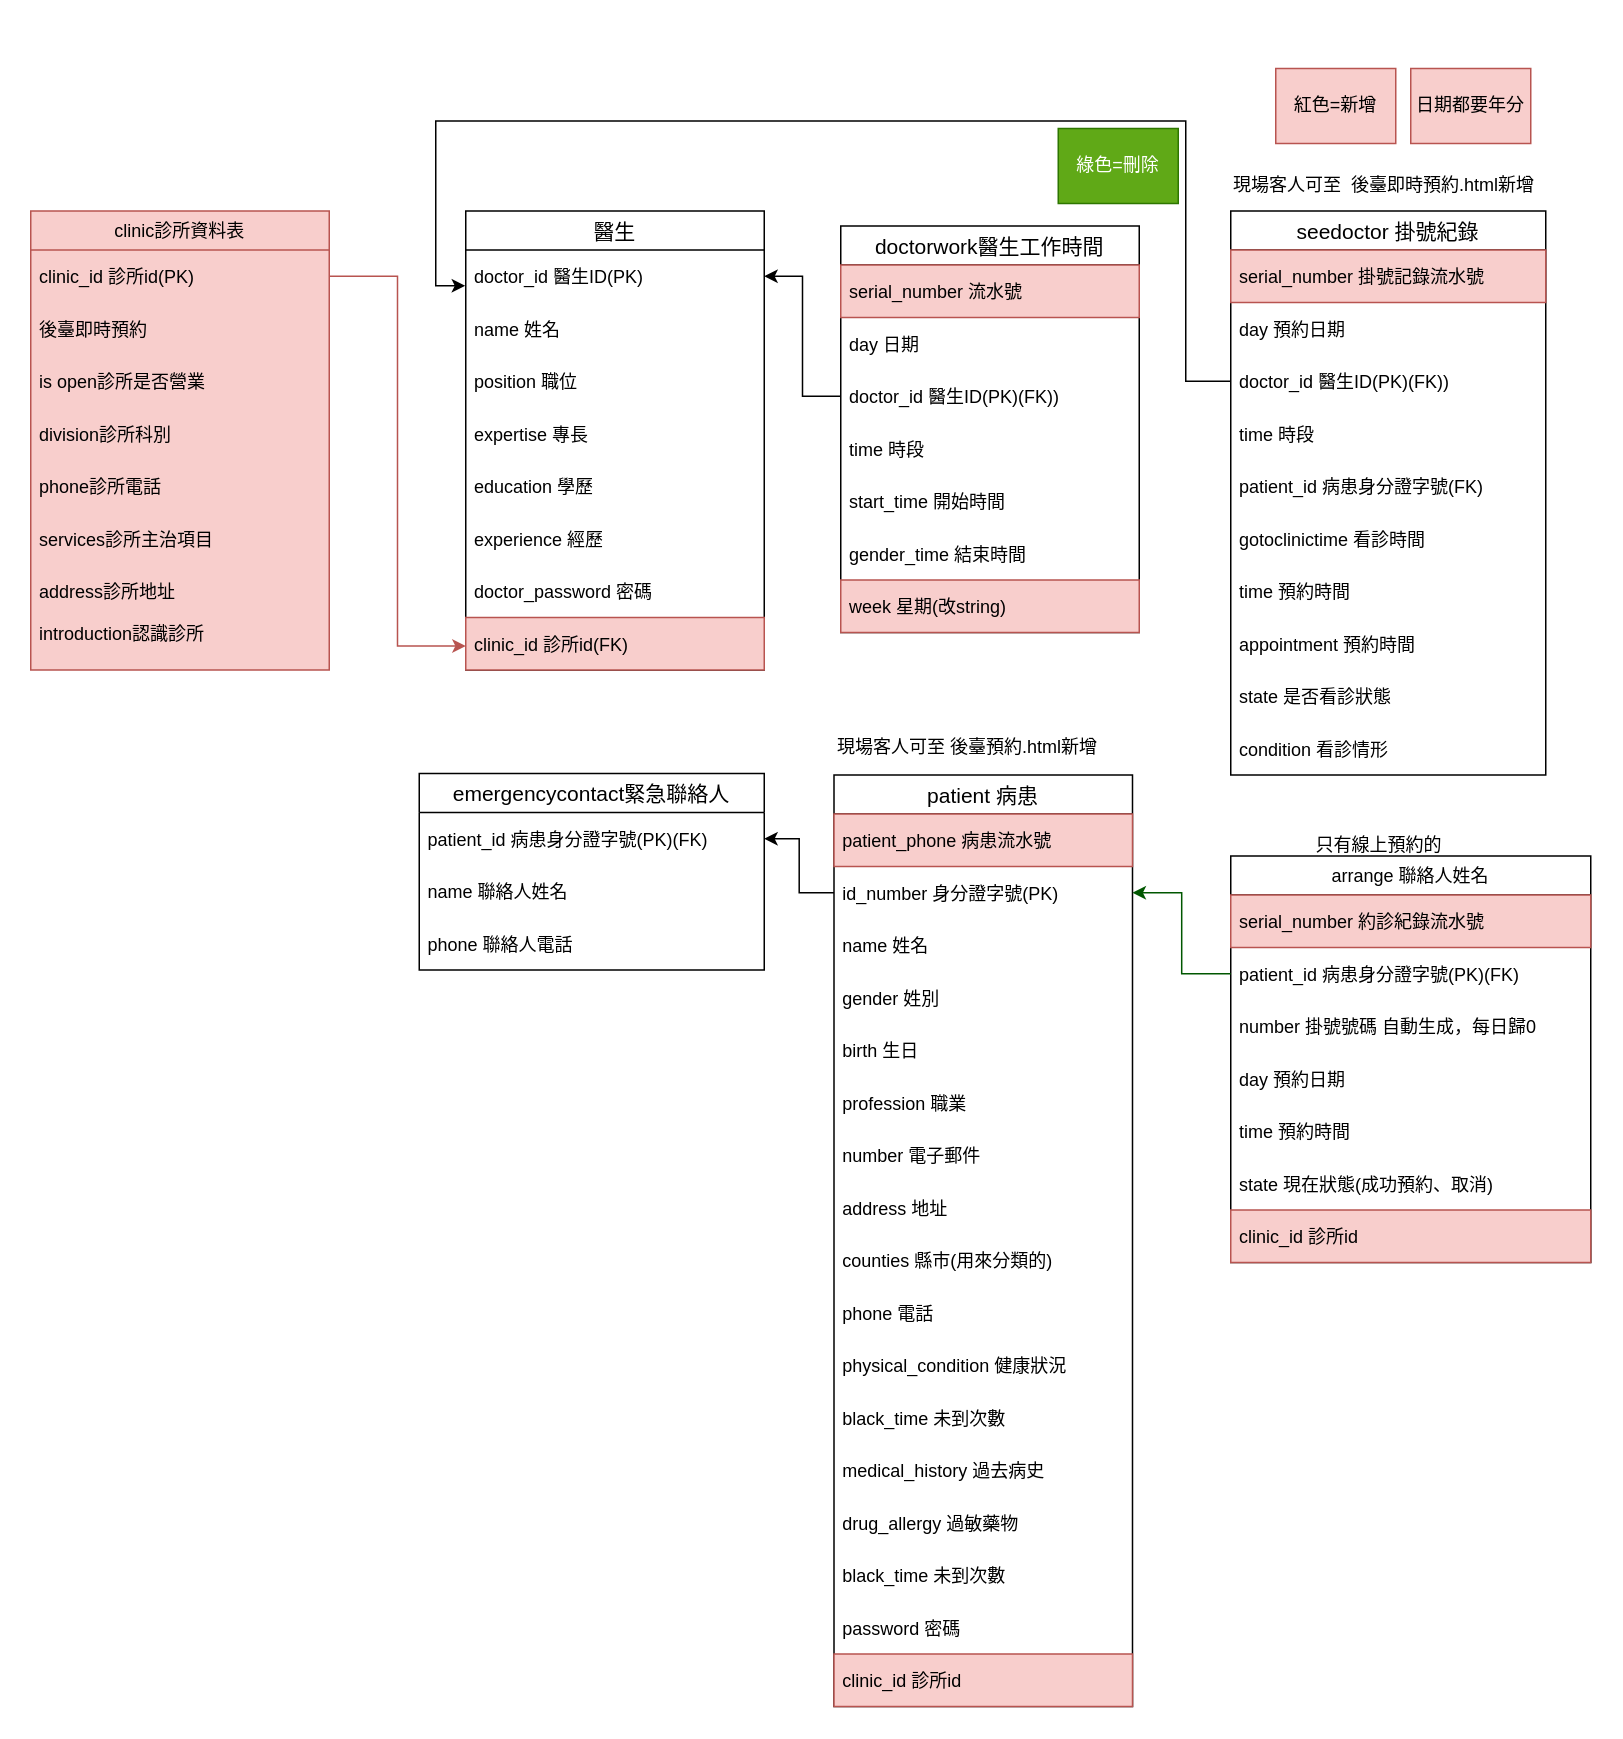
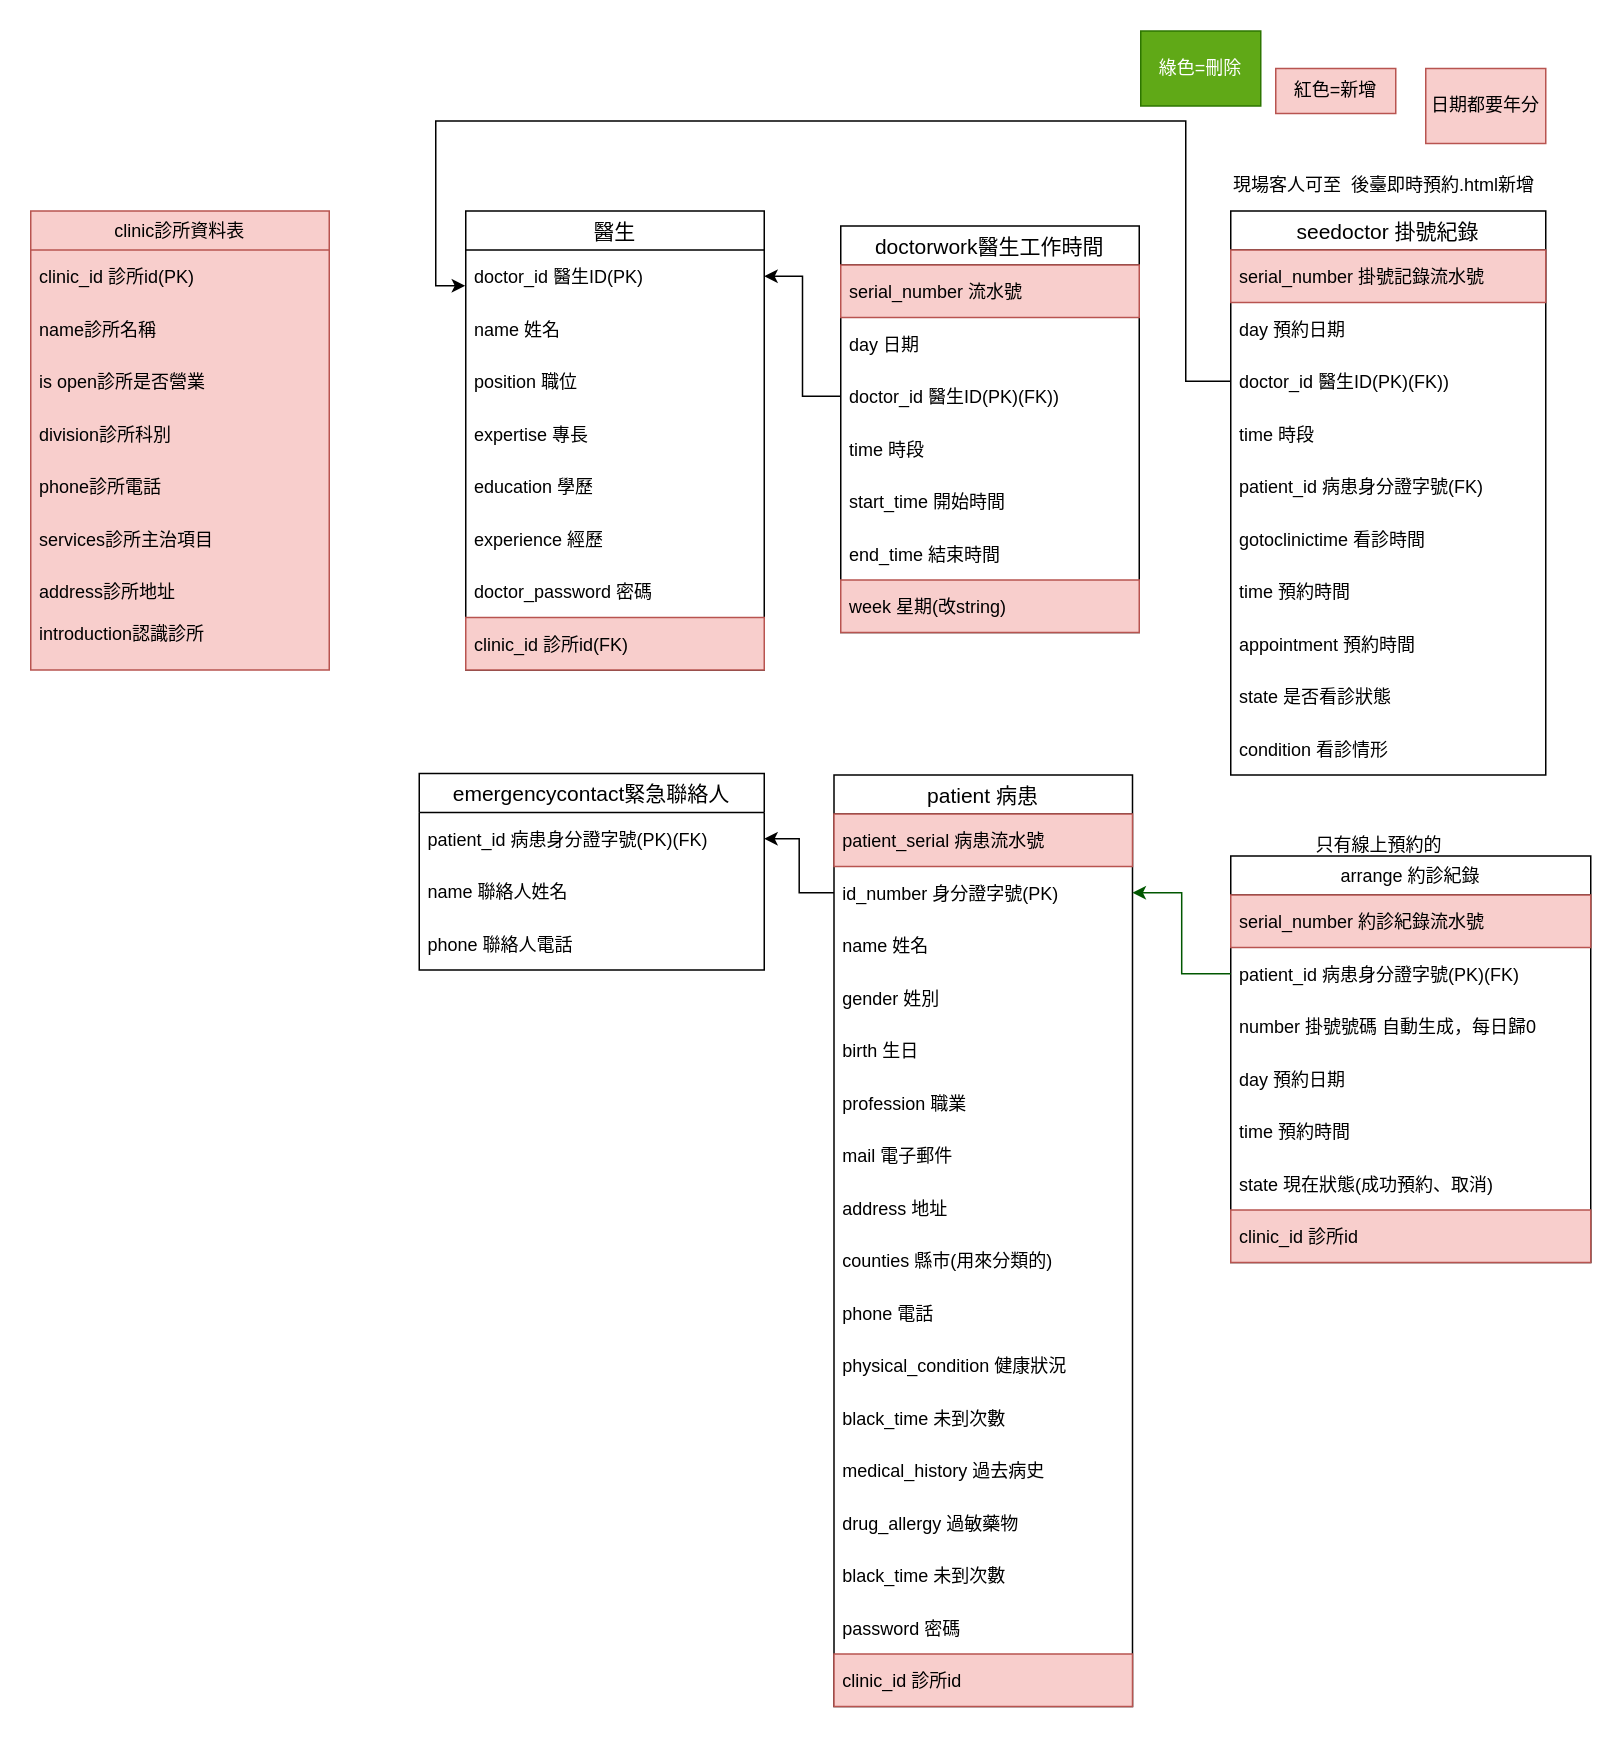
node "紅色=新增": size 120x75 -> 120x45
node "日期都要年分": moved (1471, 106) -> (1486, 106)
node "綠色=刪除": moved (1118, 166) -> (1201, 68)
node "後臺即時預約": label "後臺即時預約" -> "name診所名稱"
edge "clinic_id 診所id(PK)" -> "clinic_id 診所id(FK)": removed
node "gender_time 結束時間": label "gender_time 結束時間" -> "end_time 結束時間"
node "現場客人可至 後臺預約.html新增": removed
node "patient_phone 病患流水號": label "patient_phone 病患流水號" -> "patient_serial 病患流水號"
node "arrange 聯絡人姓名": label "arrange 聯絡人姓名" -> "arrange 約診紀錄"
node "number 電子郵件": label "number 電子郵件" -> "mail 電子郵件"
